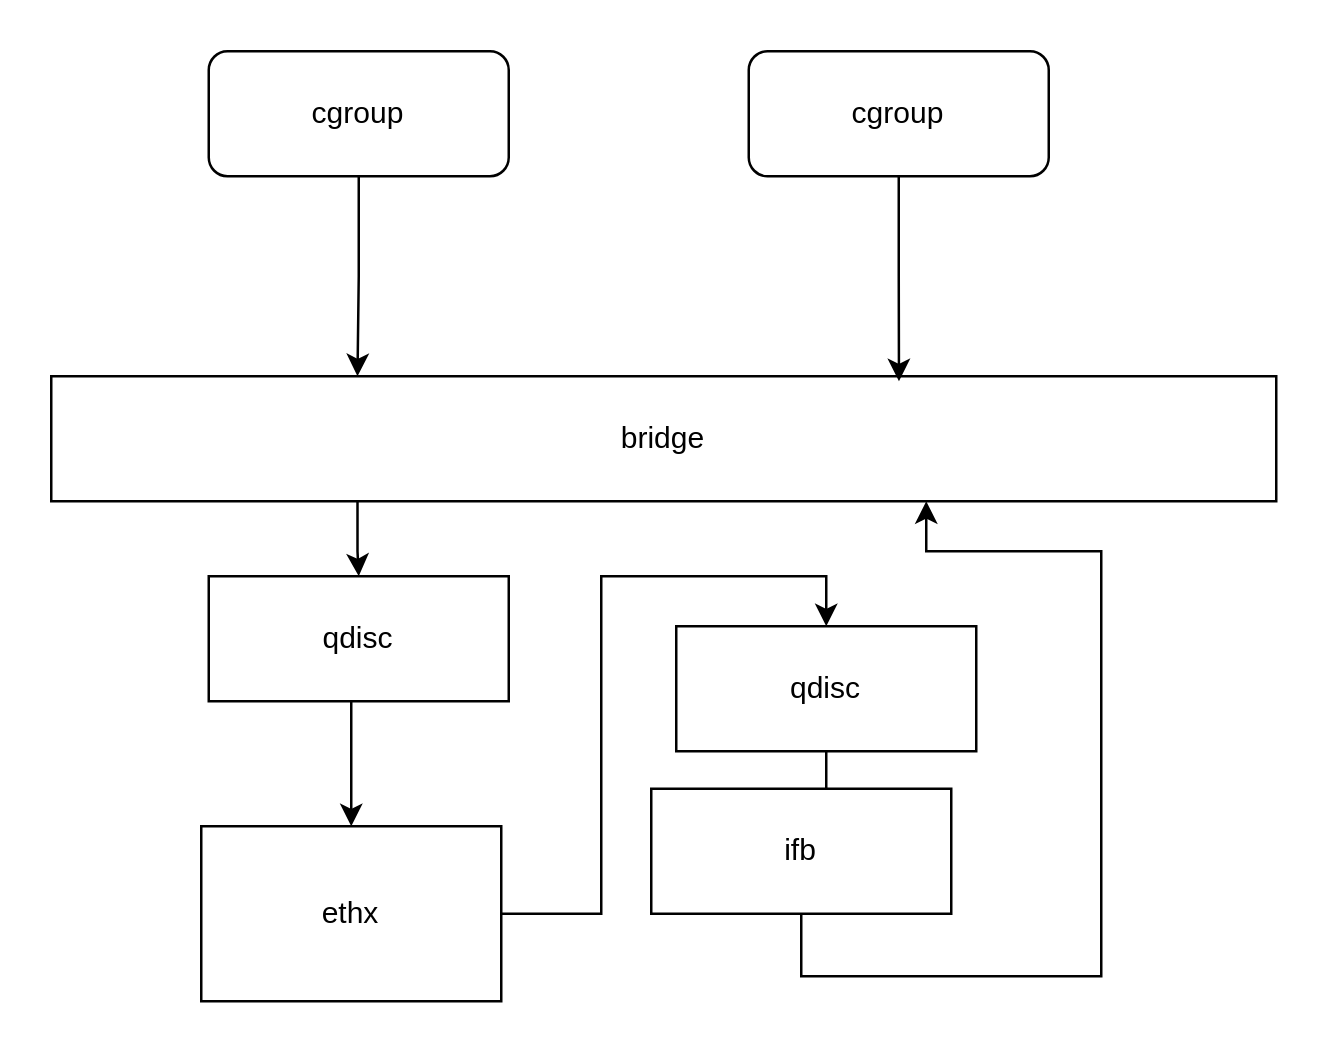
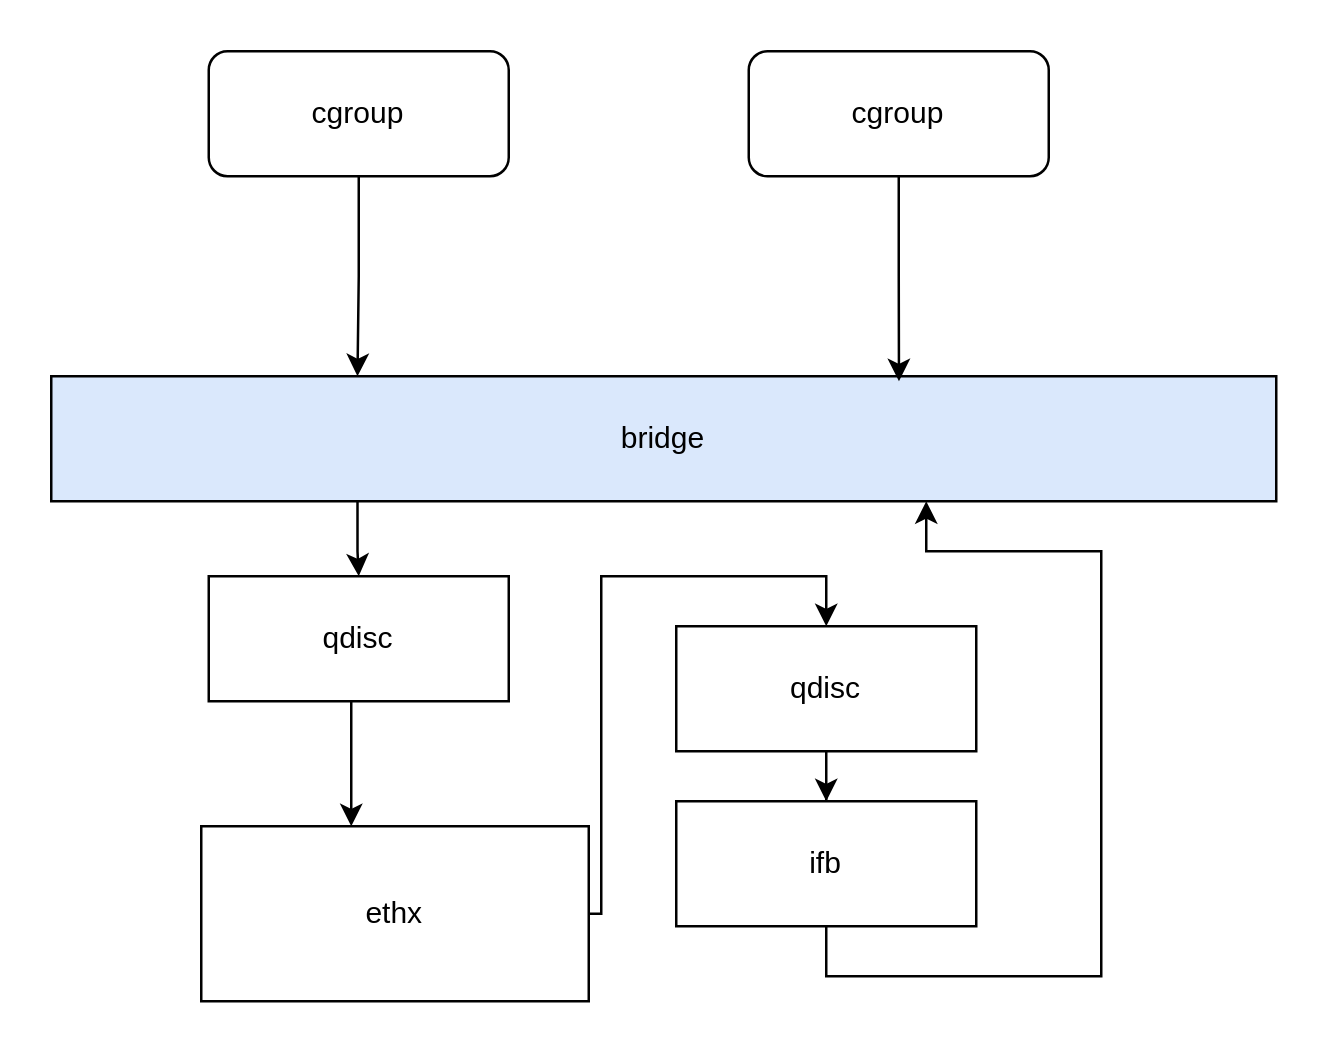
node "bridge": fillcolor #ffffff -> #dae8fc
node "ifb": moved (801, 851) -> (826, 864)
node "ethx": size 300x175 -> 388x175
